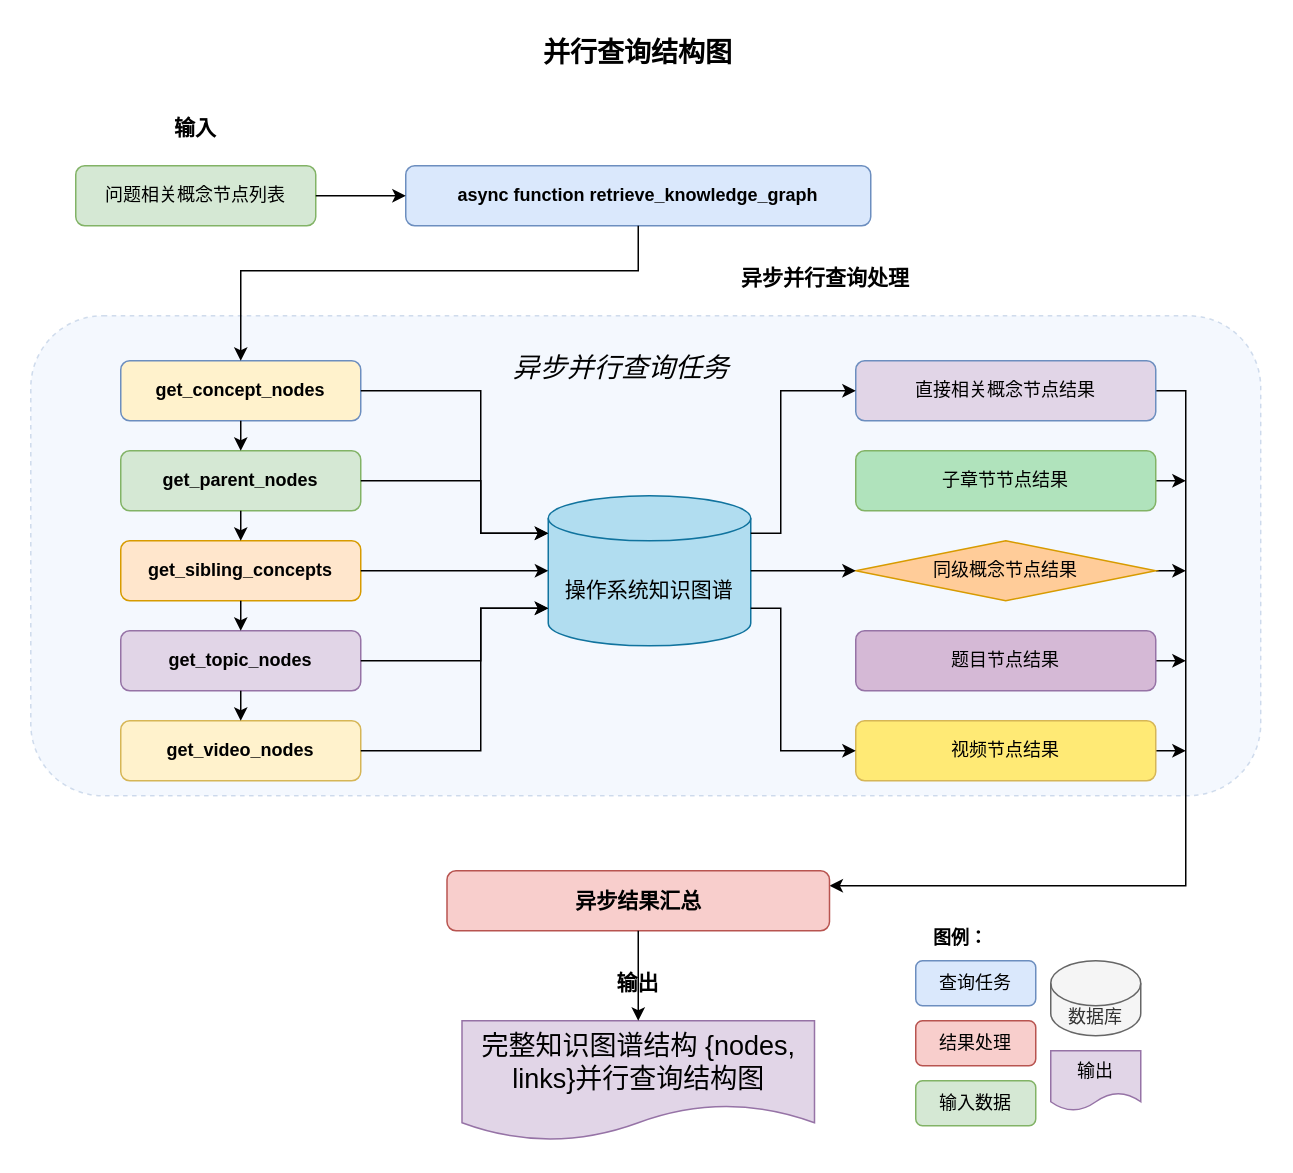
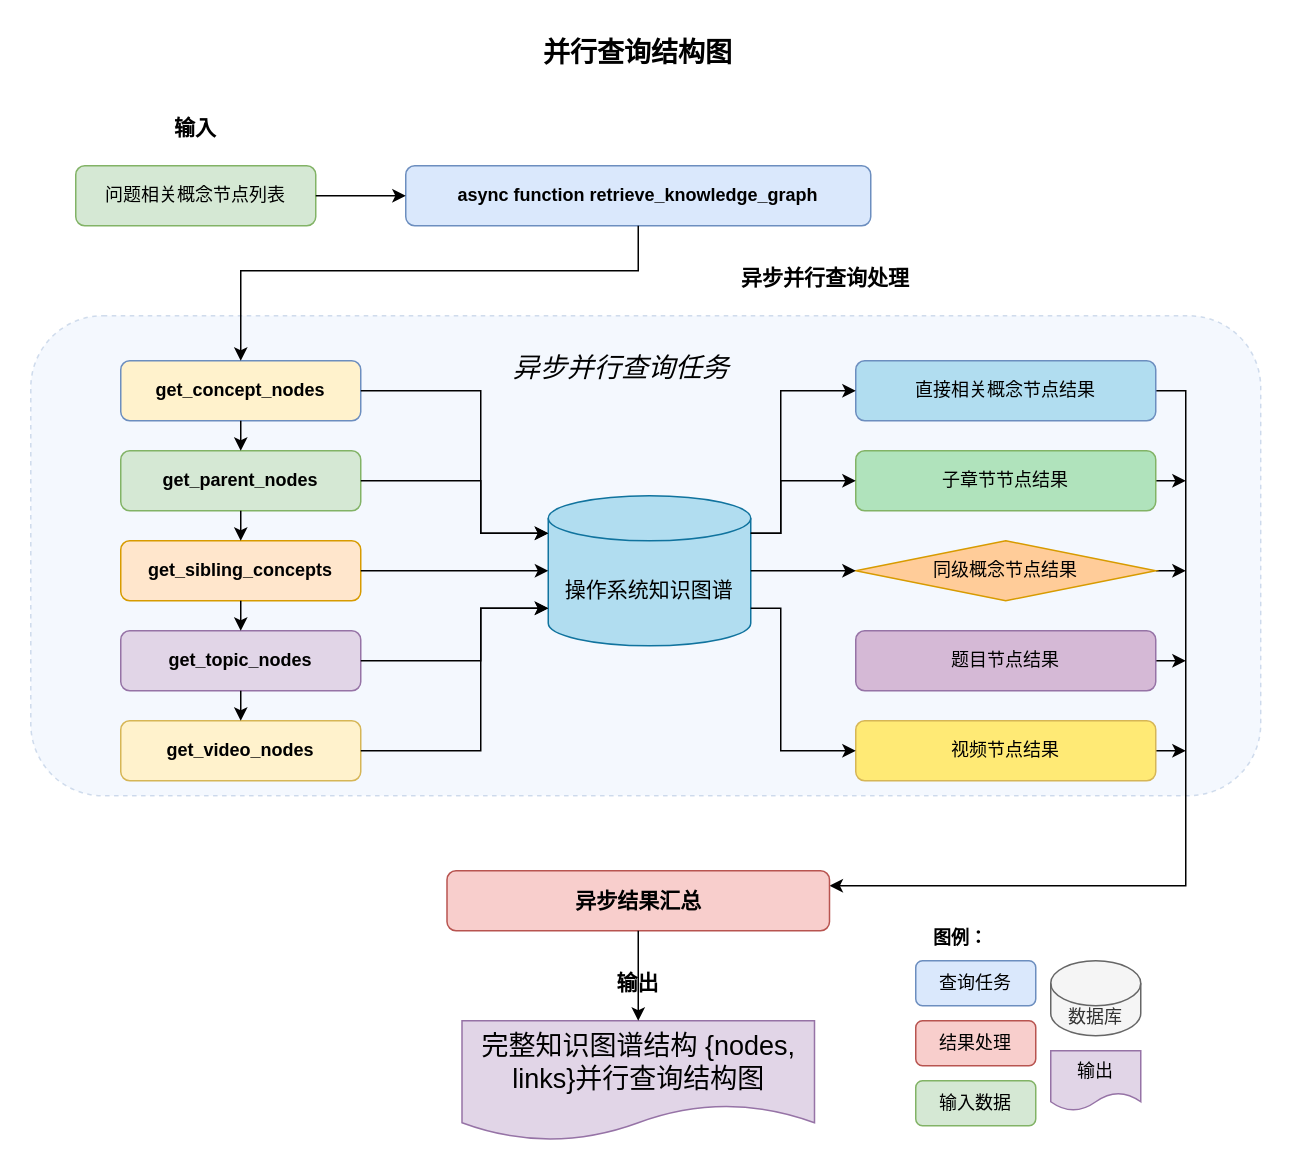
node "直接相关概念节点结果": fillcolor #e1d5e7 -> #b1ddf0
edge "操作系统知识图谱" -> "子章节节点结果": added
